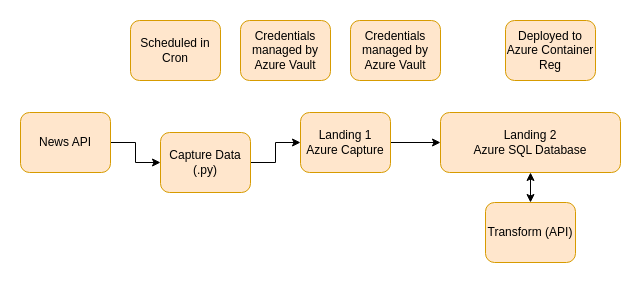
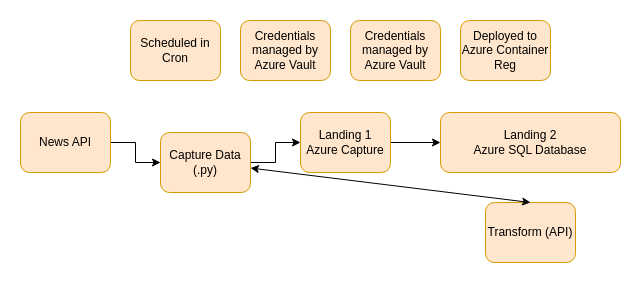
node "Deployed to Azure Container Reg": moved (551, 51) -> (506, 51)
edge "Landing 2 Azure SQL Database" -- "Transform (API)": now "Capture Data (.py)" -- "Transform (API)"
